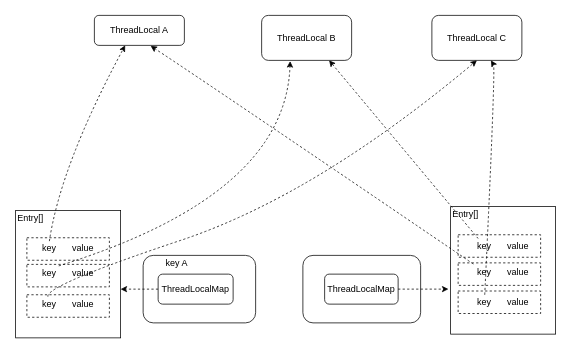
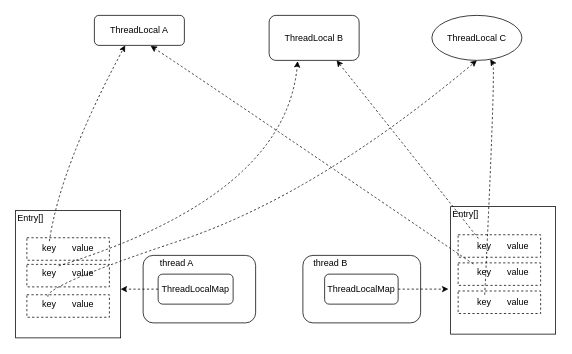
node "ThreadLocal B": moved (306, 38) -> (314, 38)
node "ThreadLocal C": shape rounded rectangle -> ellipse
node "key A": label "key A" -> "thread A"
node "thread B": added
